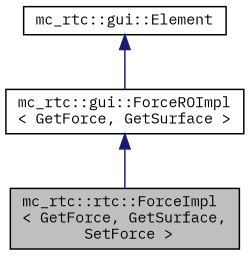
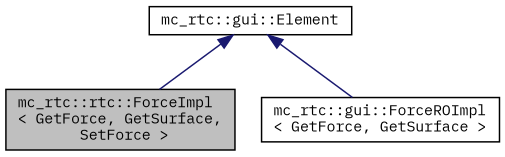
edge "mc_rtc::rtc::ForceImpl < GetForce, GetSurface, SetForce >" -> "mc_rtc::gui::ForceROImpl < GetForce, GetSurface >": now "mc_rtc::rtc::ForceImpl < GetForce, GetSurface, SetForce >" -> "mc_rtc::gui::Element"
